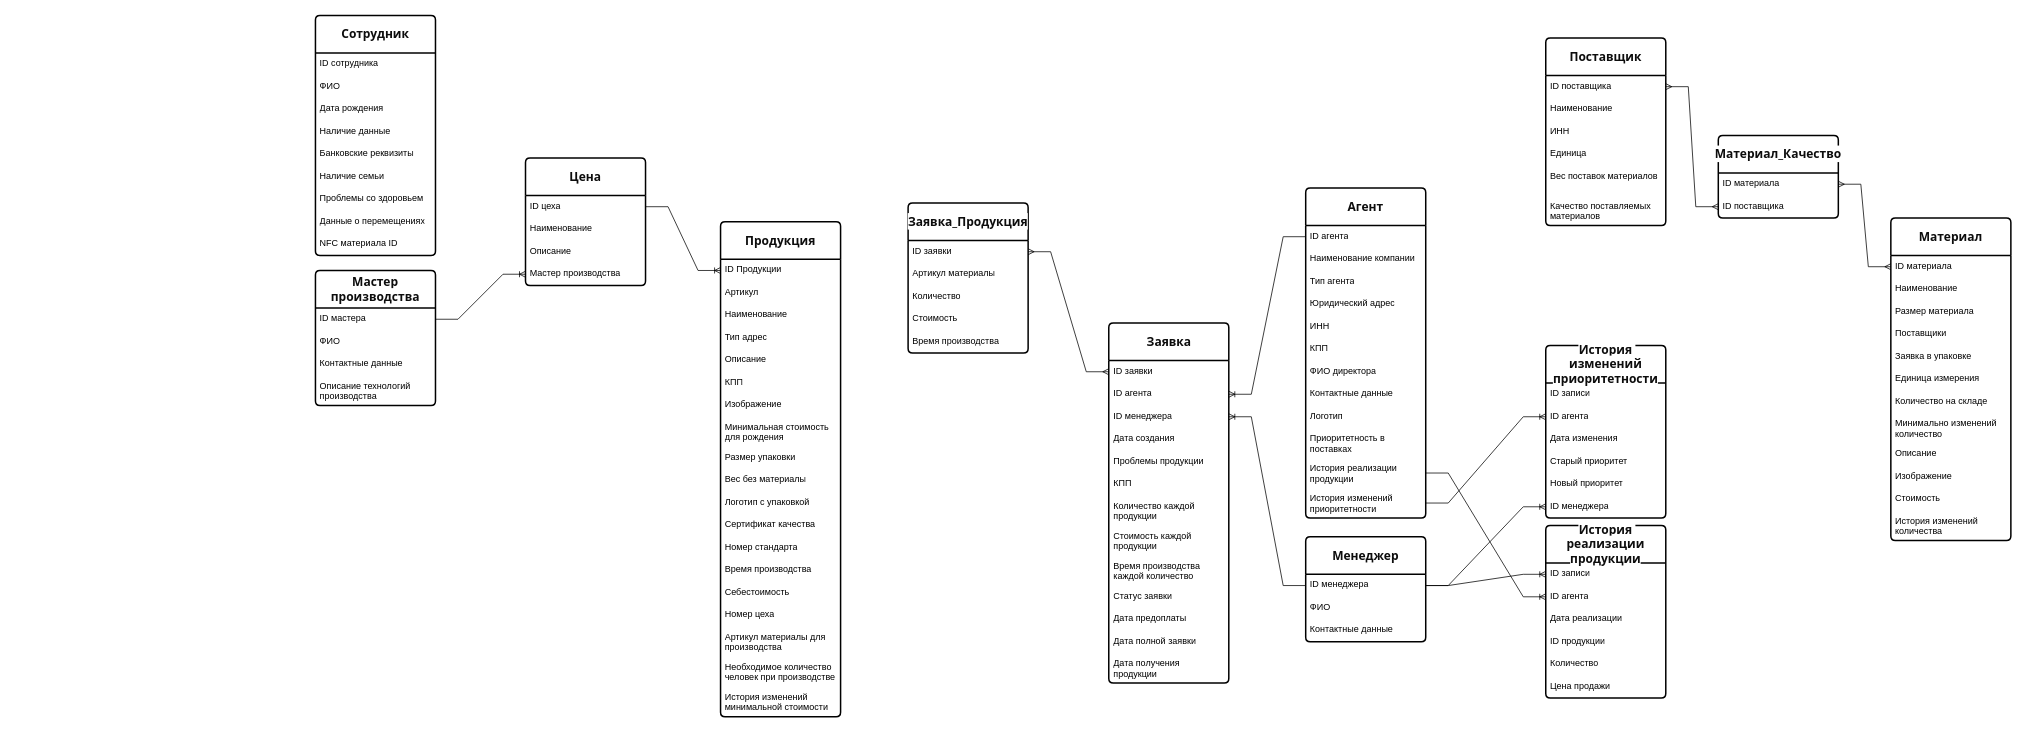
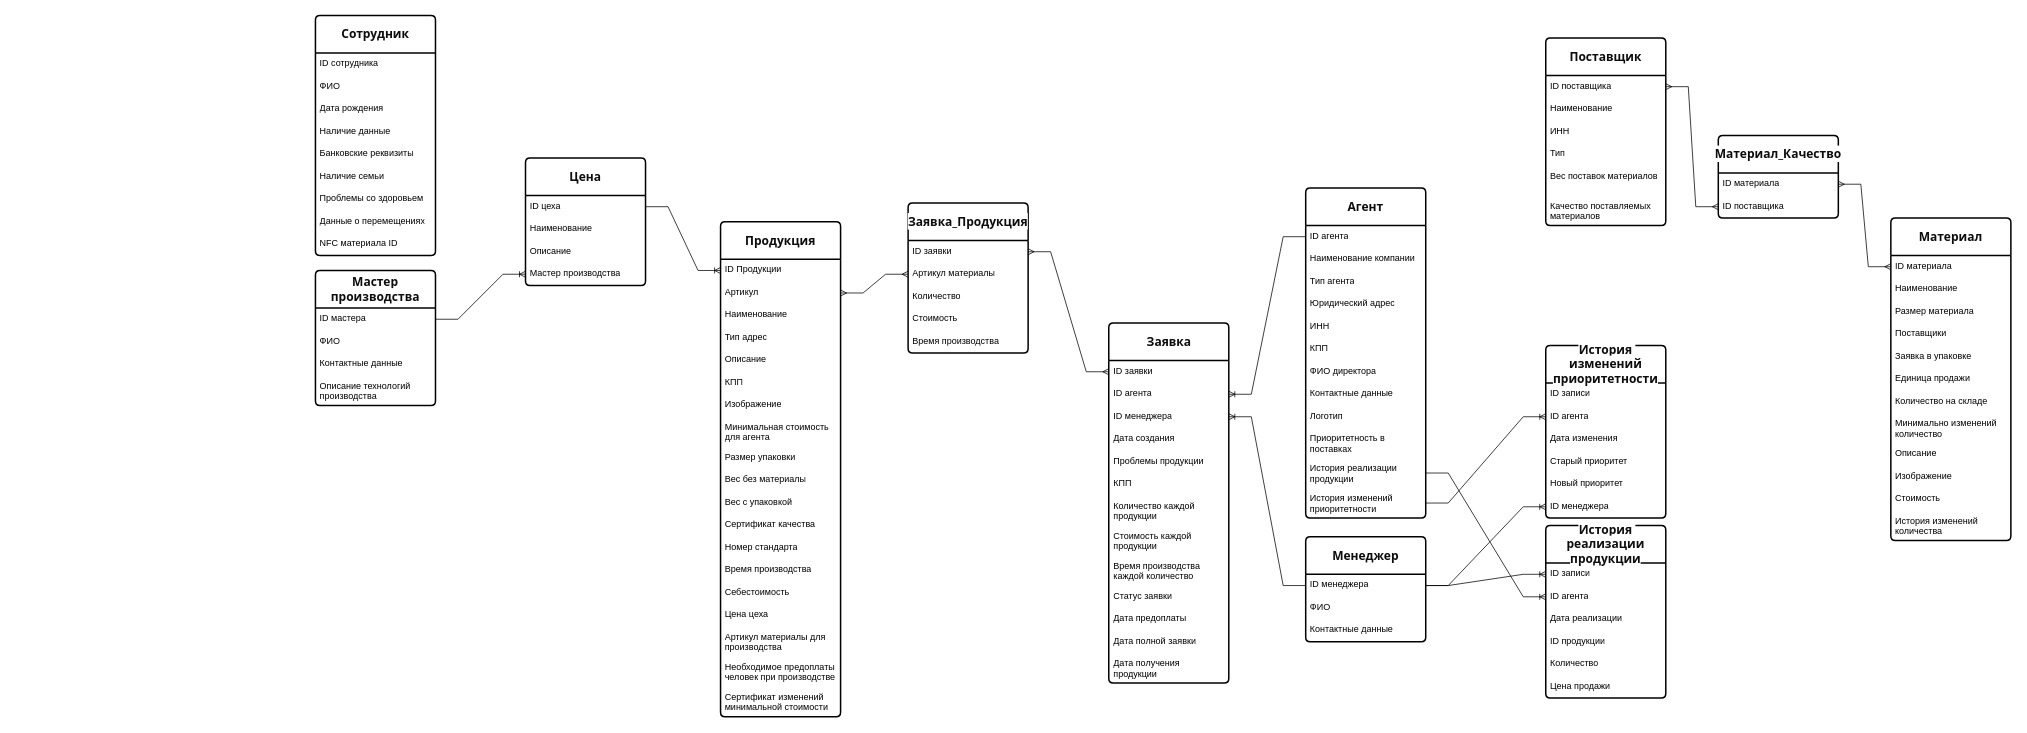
node "Единица": label "Единица" -> "Тип"
edge "Артикул материалы" -- "Артикул": added
node "Единица измерения": label "Единица измерения" -> "Единица продажи"
node "Минимальная стоимость для рождения": label "Минимальная стоимость для рождения" -> "Минимальная стоимость для агента"
node "Логотип с упаковкой": label "Логотип с упаковкой" -> "Вес с упаковкой"
node "Номер цеха": label "Номер цеха" -> "Цена цеха"
node "Необходимое количество человек при производстве": label "Необходимое количество человек при производстве" -> "Необходимое предоплаты человек при производстве"
node "История изменений минимальной стоимости": label "История изменений минимальной стоимости" -> "Сертификат изменений минимальной стоимости"
